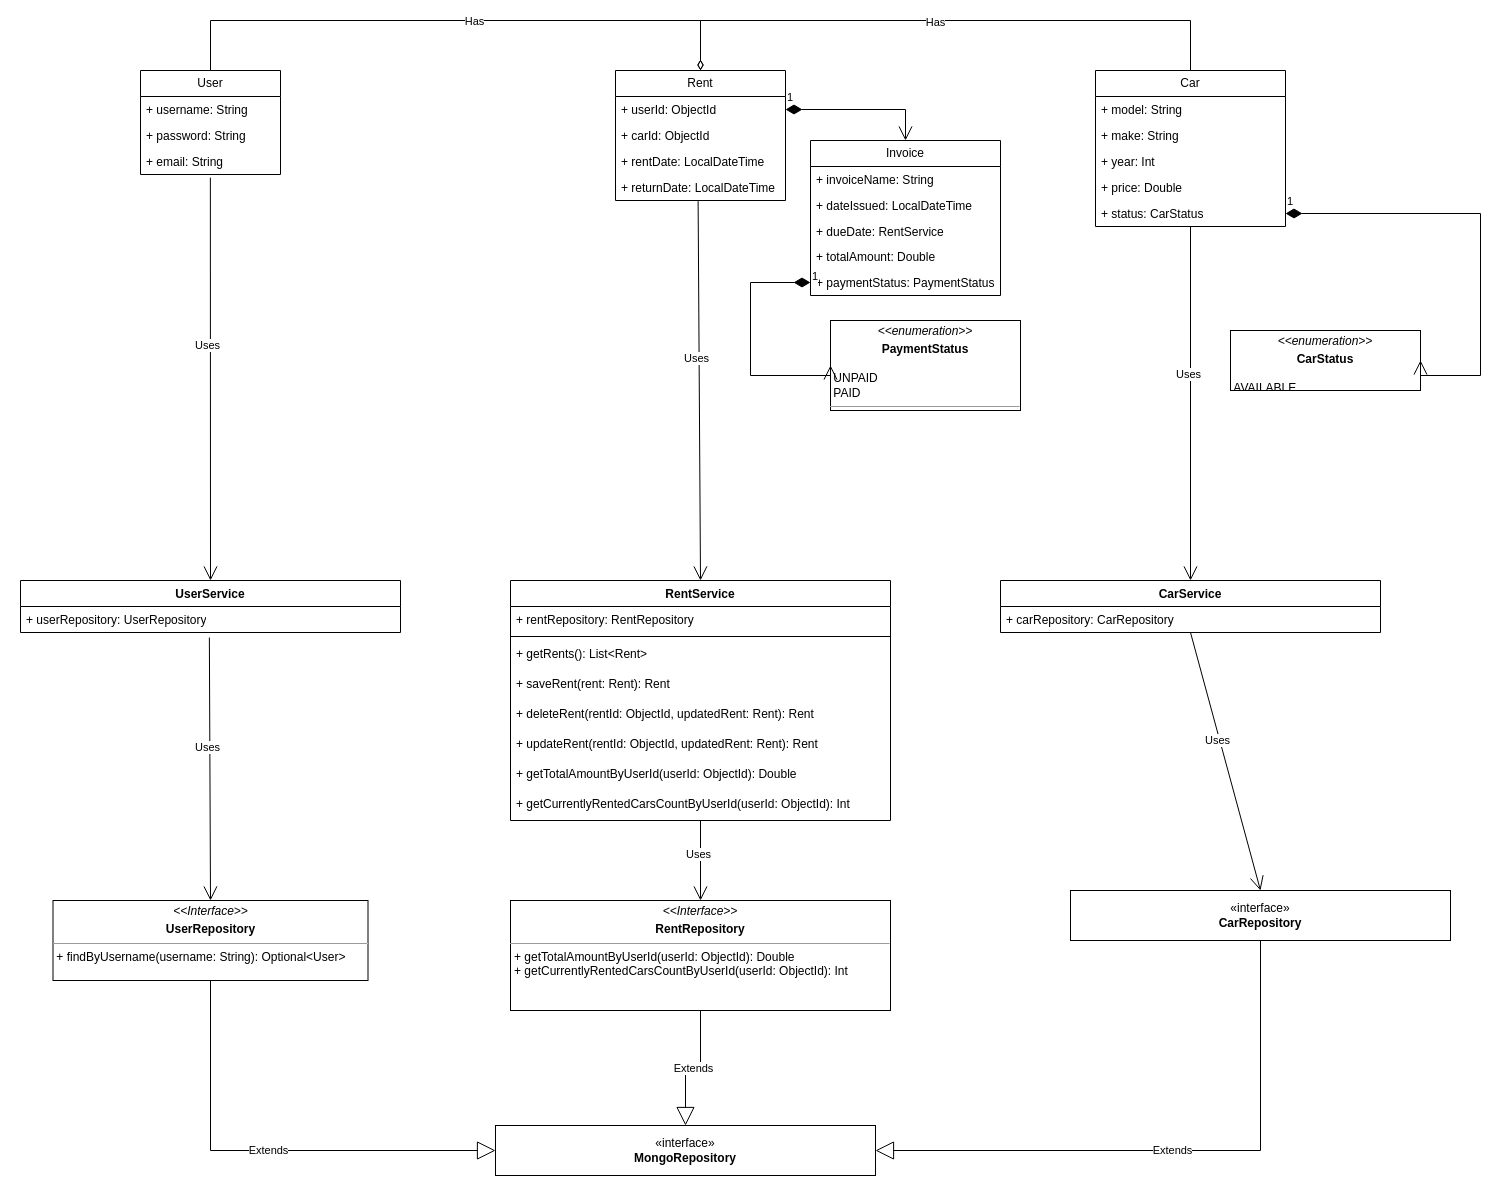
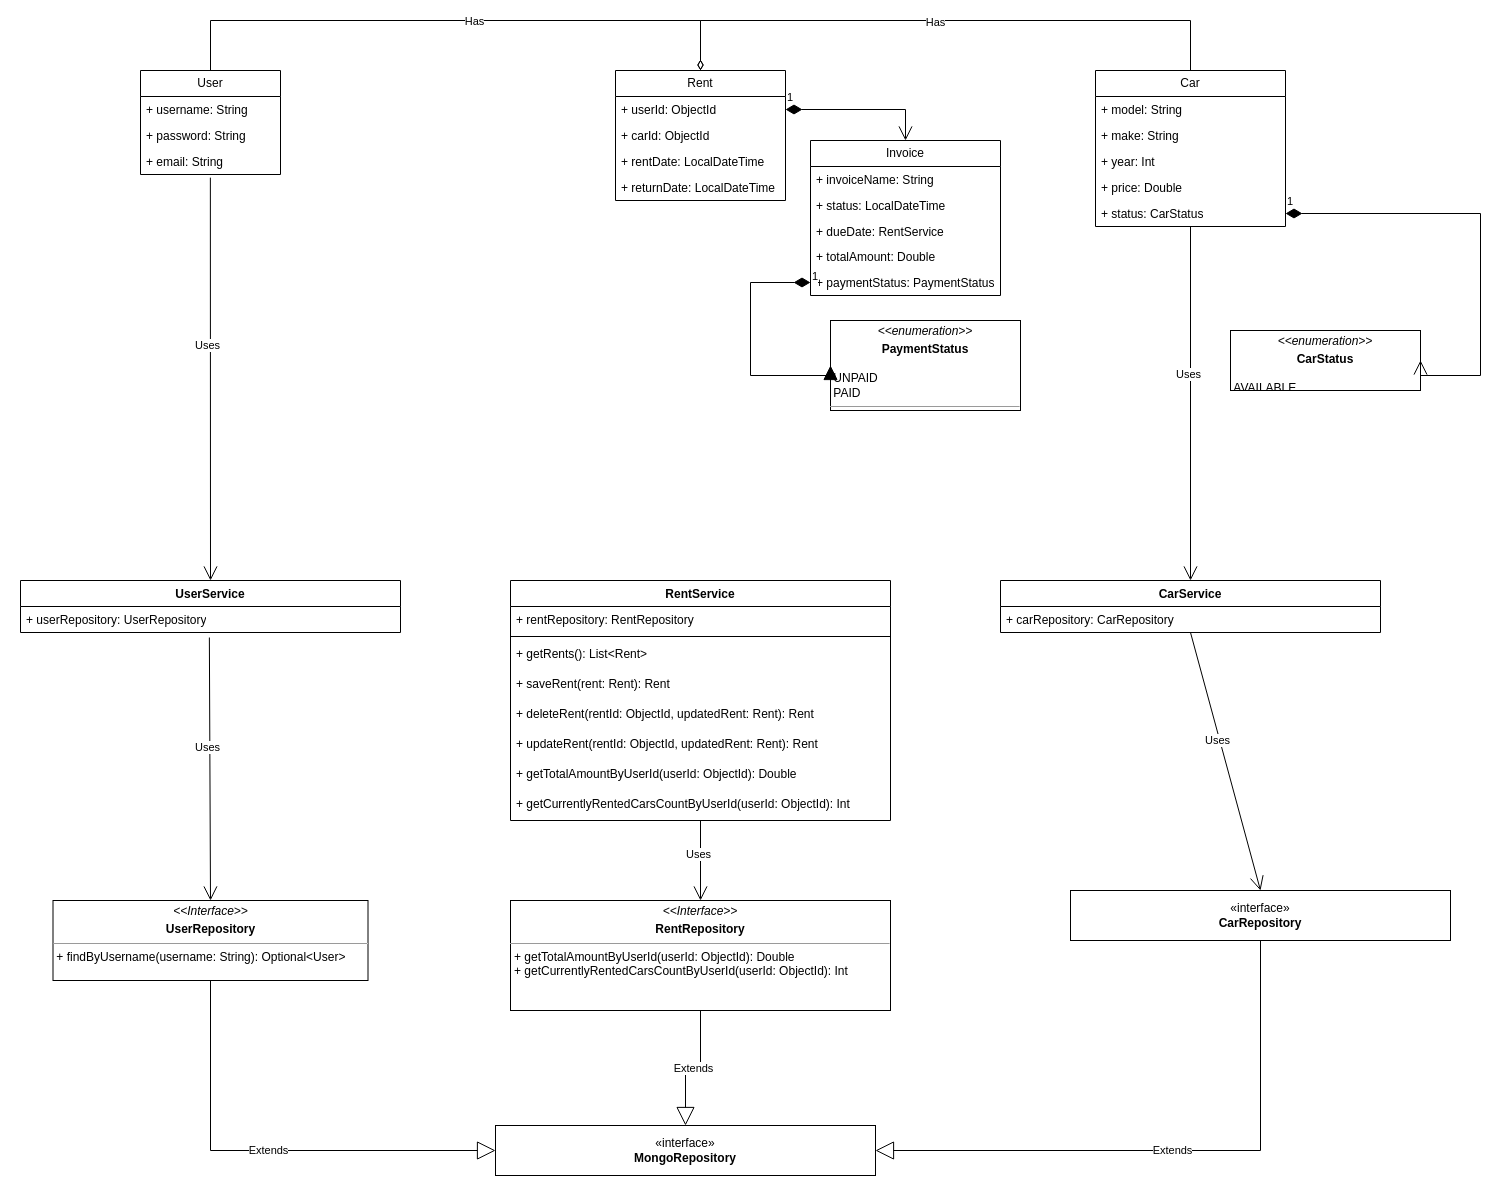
node "+ dateIssued: LocalDateTime": label "+ dateIssued: LocalDateTime" -> "+ status: LocalDateTime"
edge "+ paymentStatus: PaymentStatus" -- "<<enumeration>> PaymentStatus UNPAID PAID": arrowhead open -> block
edge "+ returnDate: LocalDateTime" -> "RentService": removed, label "Uses"
